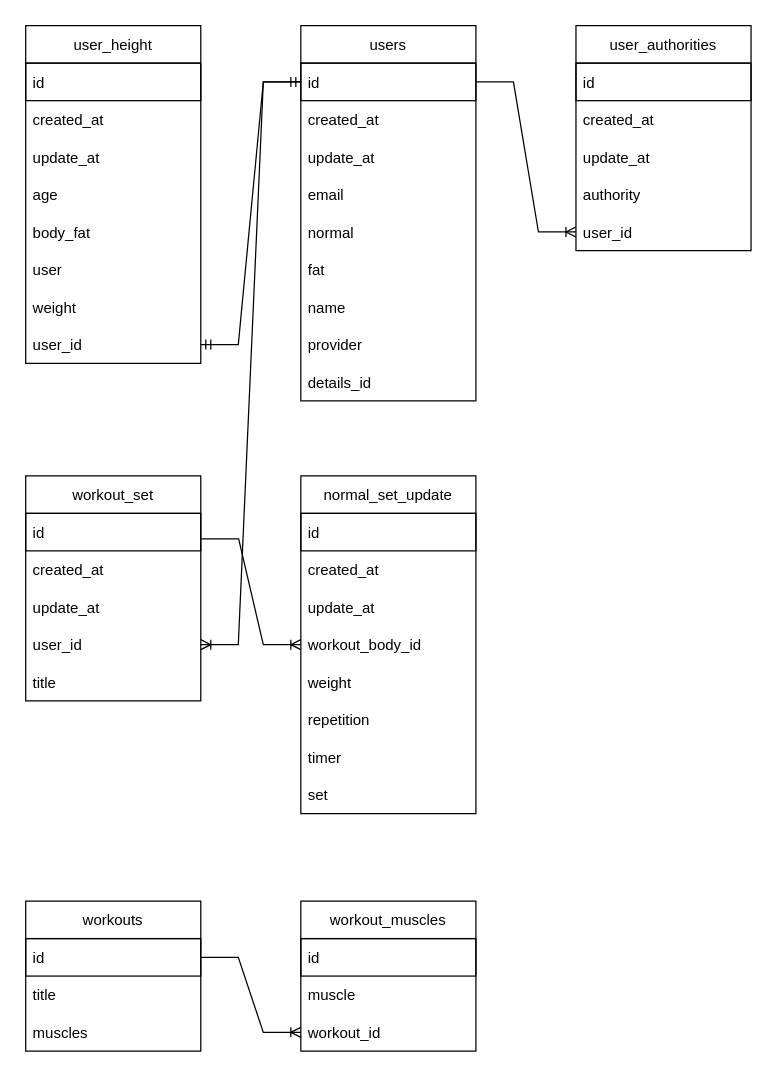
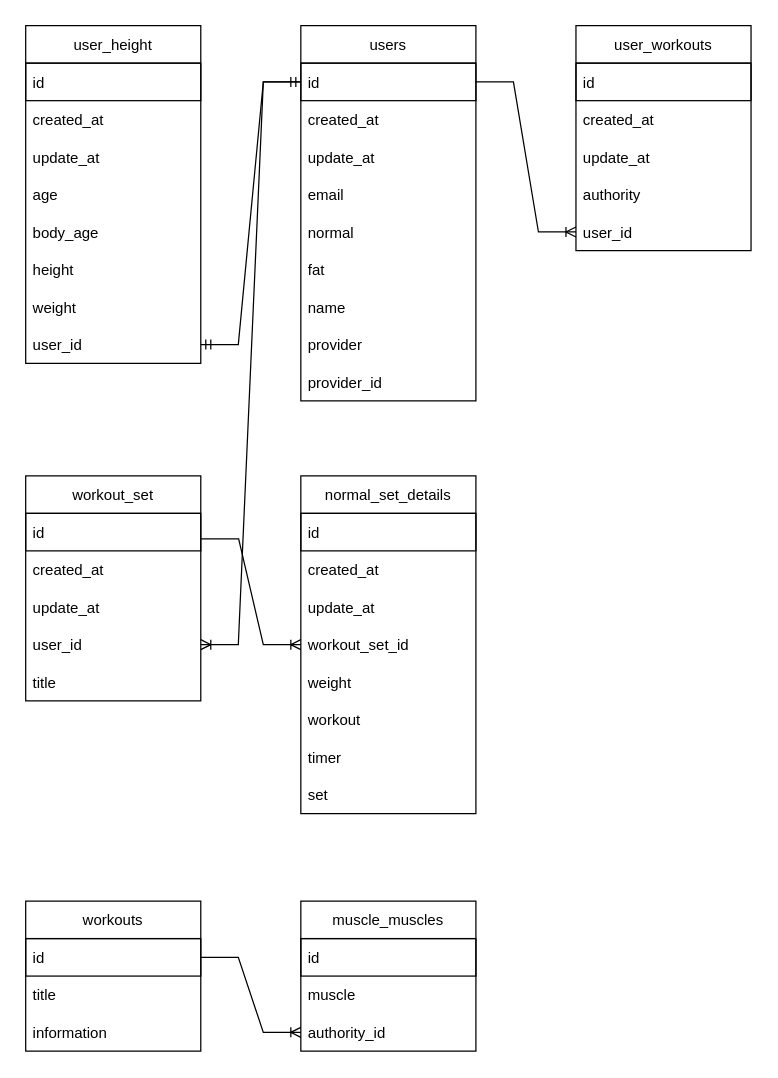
node "user_authorities": label "user_authorities" -> "user_workouts"
node "body_fat": label "body_fat" -> "body_age"
node "user": label "user" -> "height"
node "details_id": label "details_id" -> "provider_id"
node "normal_set_update": label "normal_set_update" -> "normal_set_details"
node "workout_body_id": label "workout_body_id" -> "workout_set_id"
node "repetition": label "repetition" -> "workout"
node "workout_muscles": label "workout_muscles" -> "muscle_muscles"
node "muscles": label "muscles" -> "information"
node "workout_id": label "workout_id" -> "authority_id"
